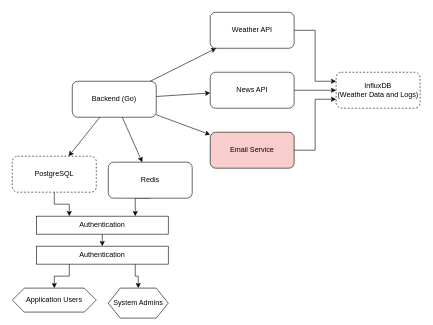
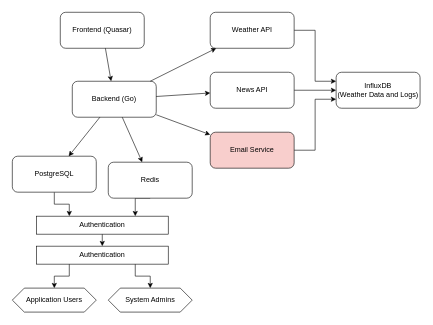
node "Frontend (Quasar)": added
edge "Frontend (Quasar)" -> "Backend (Go)": added
node "InfluxDB (Weather Data and Logs)": style dashed -> solid
node "PostgreSQL": style dashed -> solid
node "System Admins": size 60x30 -> 84x24
